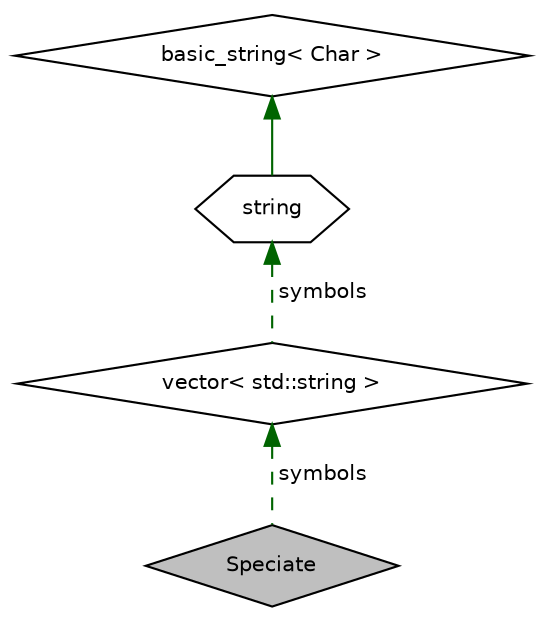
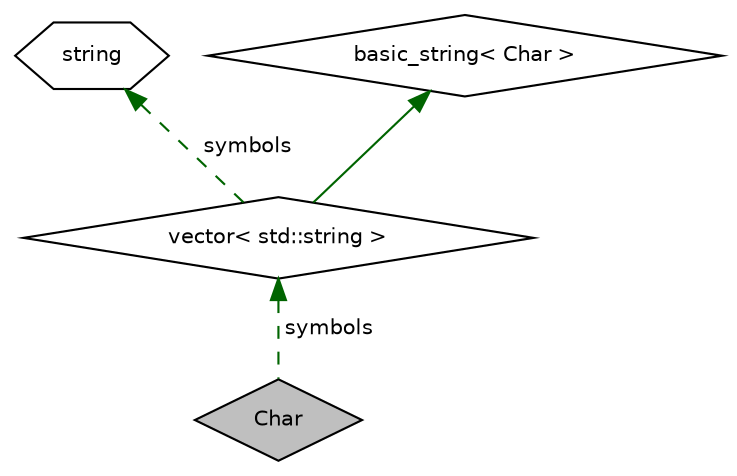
edge "string" -> "basic_string< Char >": now "vector< std::string >" -> "basic_string< Char >"
node "Speciate": label "Speciate" -> "Char"
